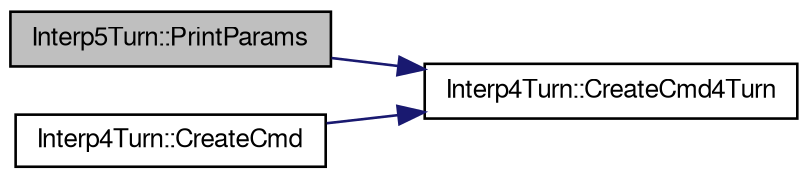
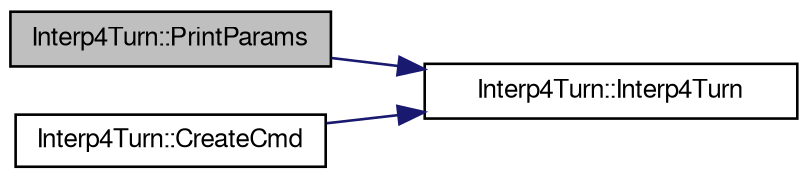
node "Interp5Turn::PrintParams": label "Interp5Turn::PrintParams" -> "Interp4Turn::PrintParams"
node "Interp4Turn::CreateCmd4Turn": label "Interp4Turn::CreateCmd4Turn" -> "Interp4Turn::Interp4Turn"
